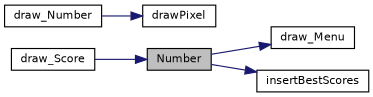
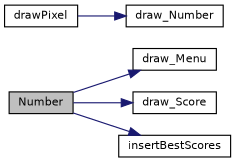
edge "draw_Number" -> "drawPixel": reversed
edge "draw_Score" -> "Number": reversed
